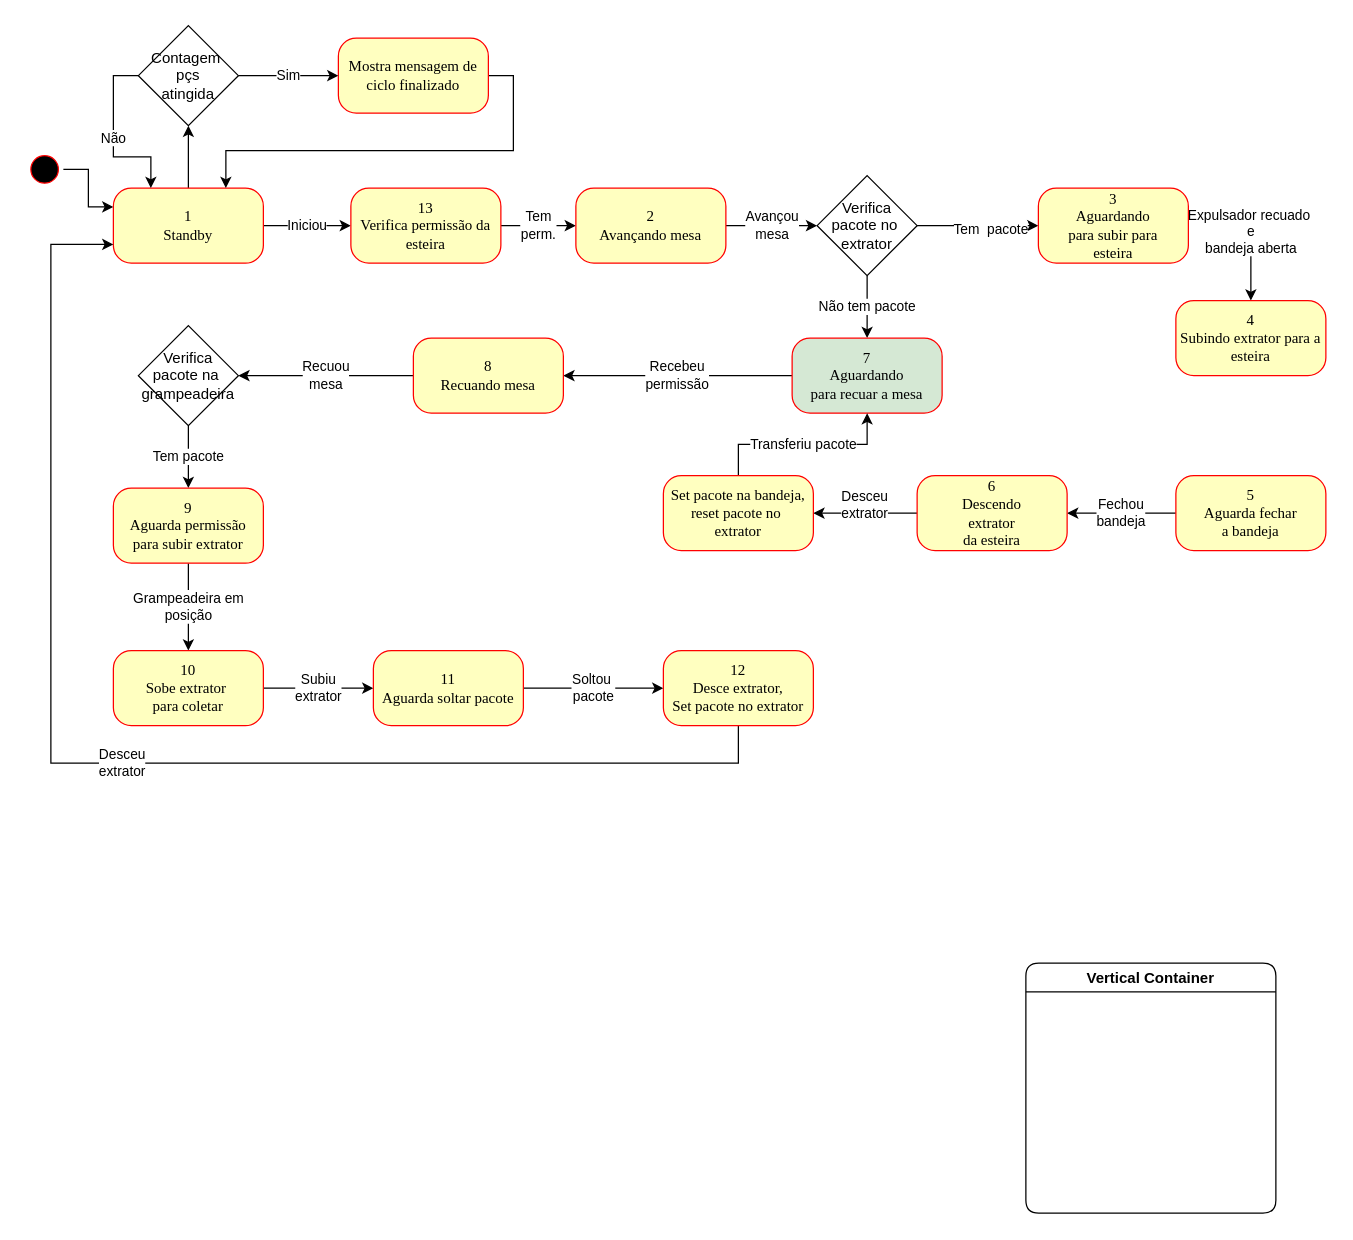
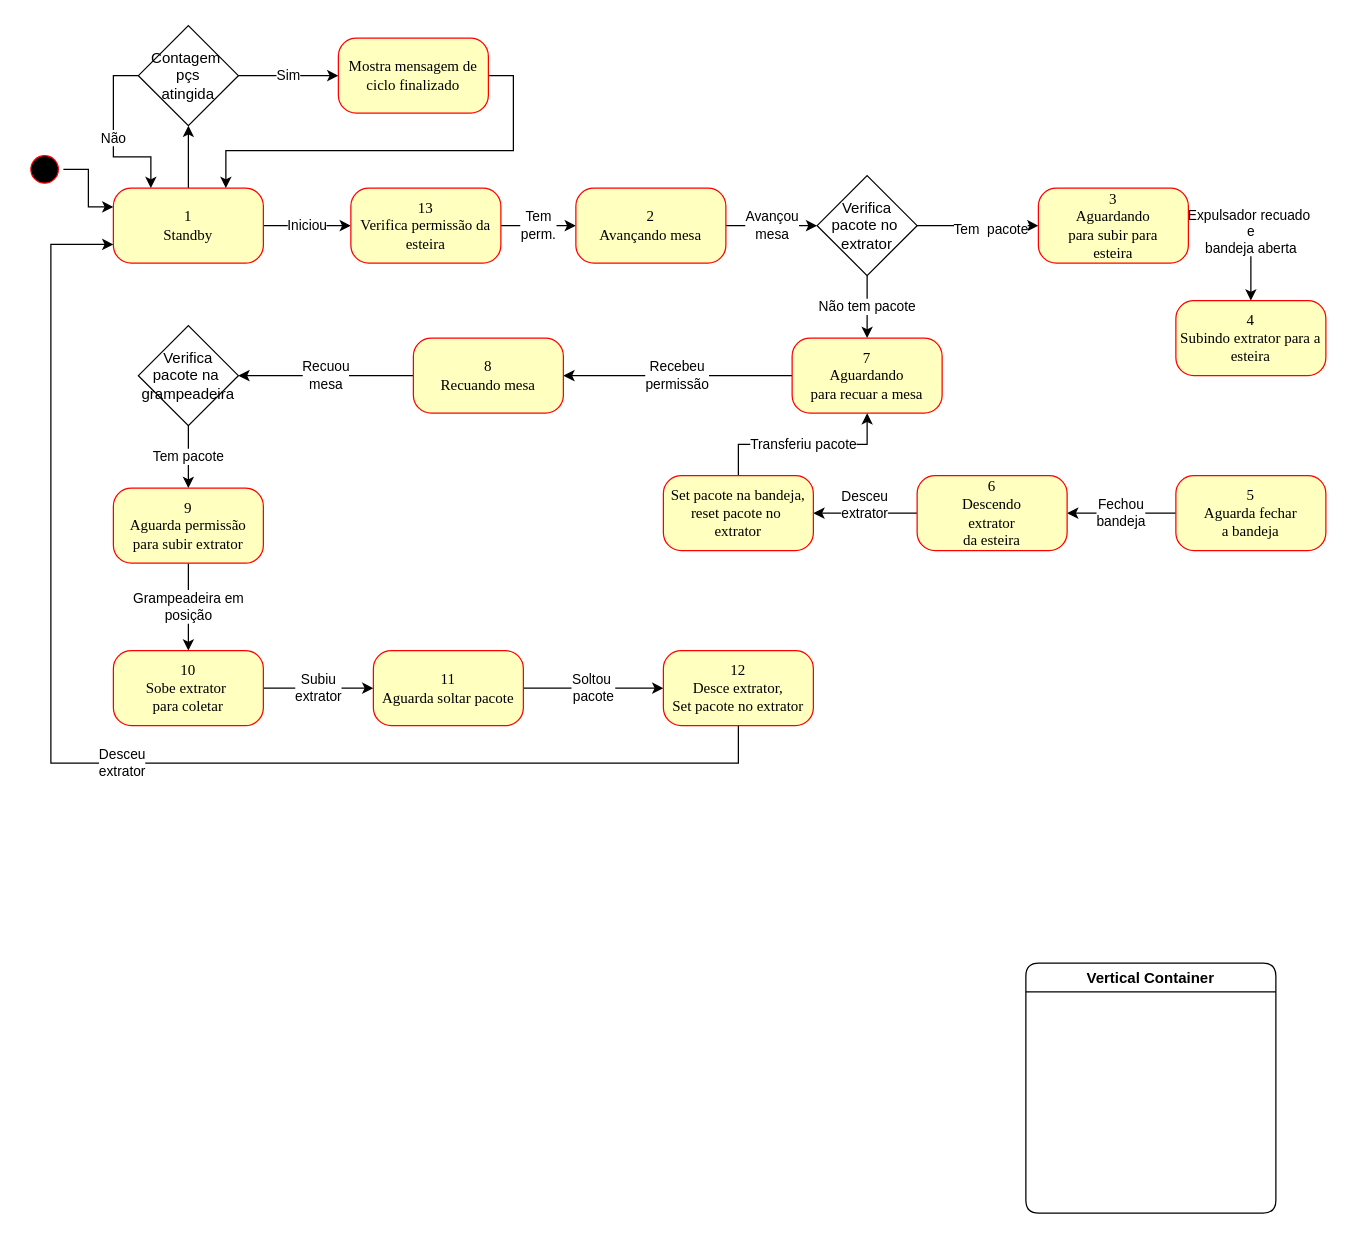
node "7 Aguardando para recuar a mesa": fillcolor #d5e8d4 -> #ffffc0
